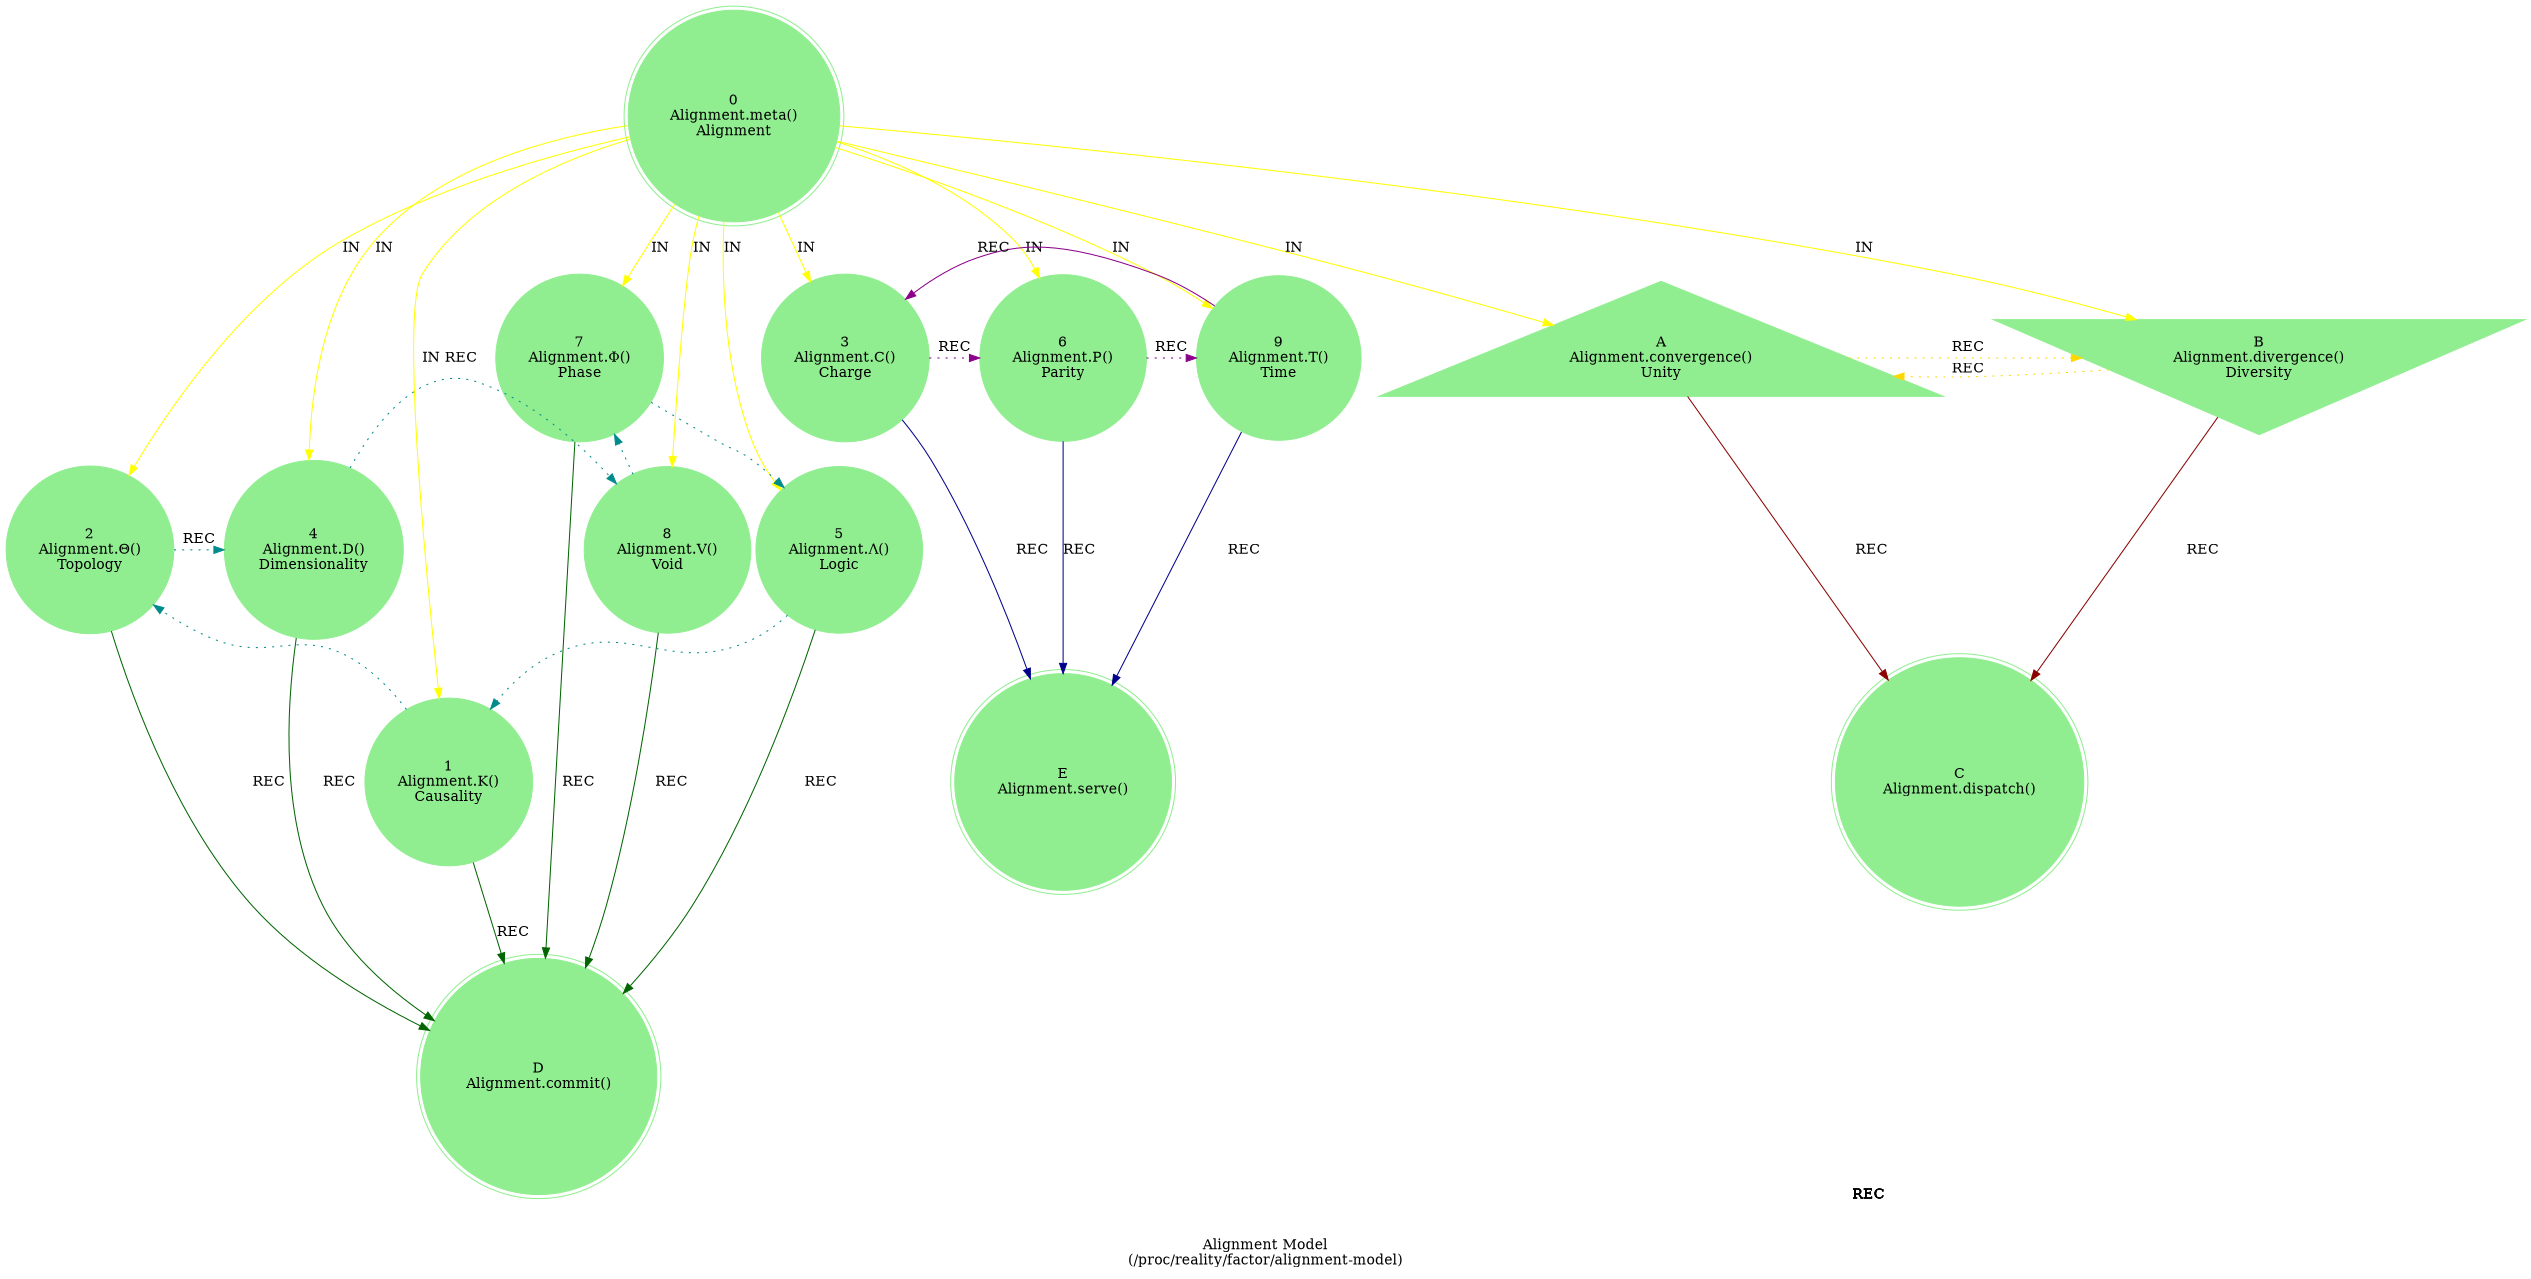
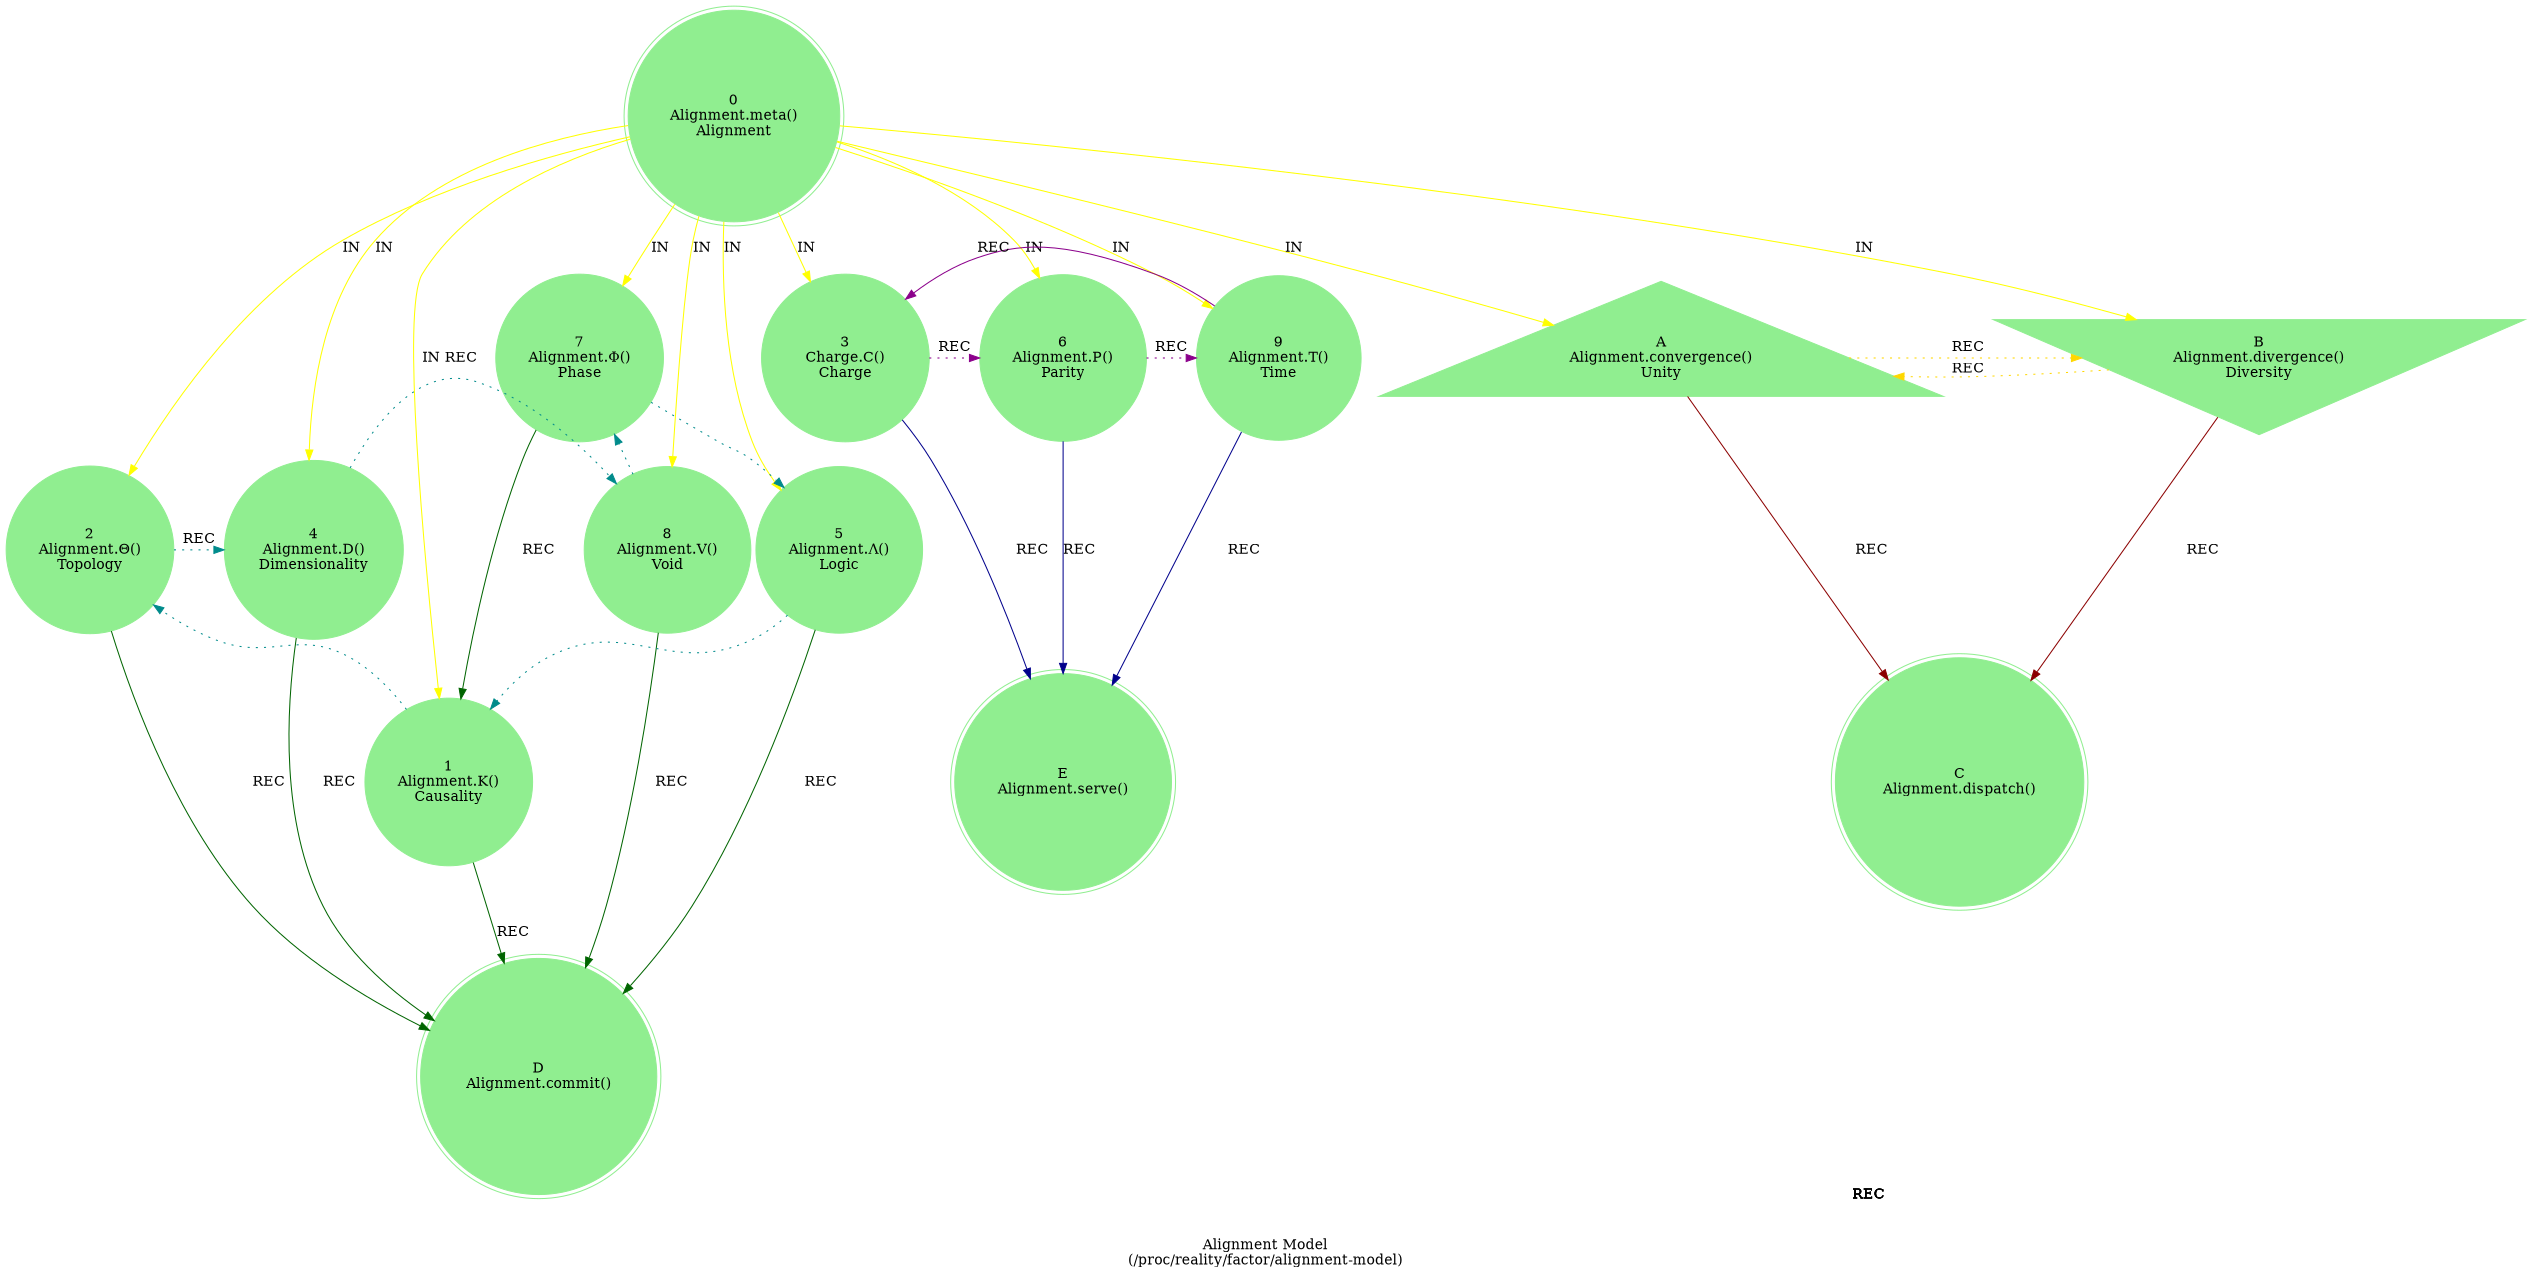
node "3 Alignment.C() Charge": label "3 Alignment.C() Charge" -> "3 Charge.C() Charge"
edge "7 Alignment.Φ() Phase" -> "D Alignment.commit()": now "7 Alignment.Φ() Phase" -> "1 Alignment.K() Causality"
